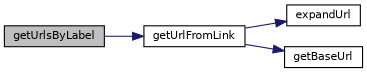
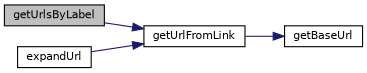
edge "getUrlFromLink" -> "expandUrl": reversed
